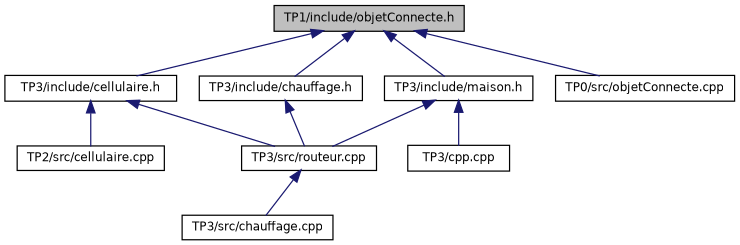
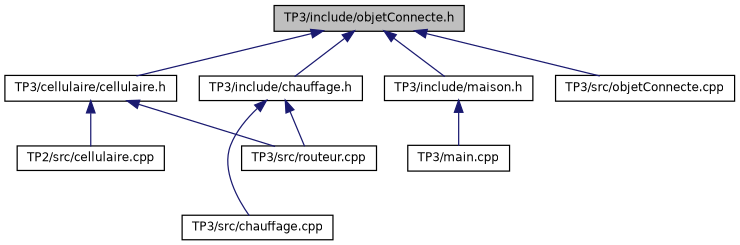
node "TP1/include/objetConnecte.h": label "TP1/include/objetConnecte.h" -> "TP3/include/objetConnecte.h"
node "TP3/include/cellulaire.h": label "TP3/include/cellulaire.h" -> "TP3/cellulaire/cellulaire.h"
node "TP0/src/objetConnecte.cpp": label "TP0/src/objetConnecte.cpp" -> "TP3/src/objetConnecte.cpp"
edge "TP3/src/routeur.cpp" -> "TP3/include/maison.h": removed
node "TP3/cpp.cpp": label "TP3/cpp.cpp" -> "TP3/main.cpp"
edge "TP3/src/chauffage.cpp" -> "TP3/src/routeur.cpp": now "TP3/src/chauffage.cpp" -> "TP3/include/chauffage.h"
